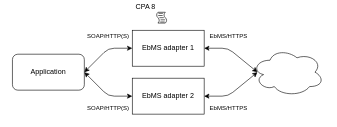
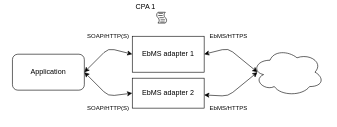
node "CPA 8": label "CPA 8" -> "CPA 1"
node "EbMS adapter 1": moved (168, 48) -> (168, 54)
node "EbMS adapter 2": size 72x36 -> 72x30
